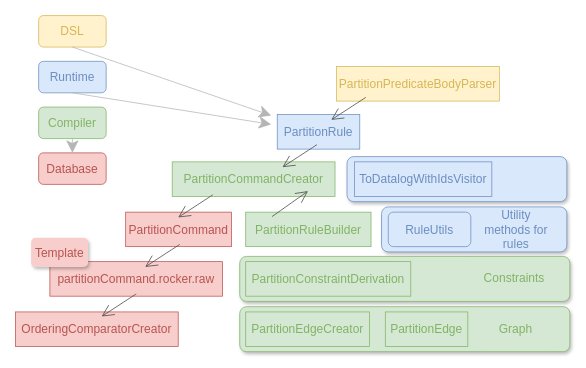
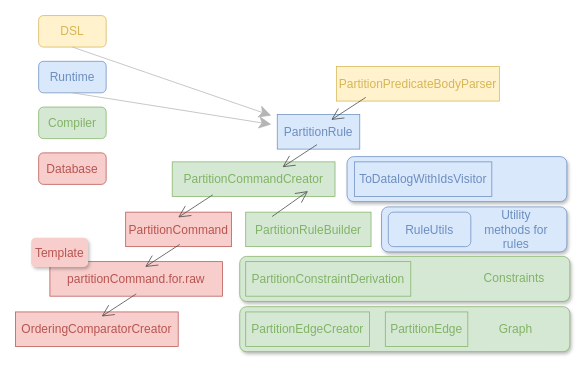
edge "Compiler" -> "Database": removed
node "partitionCommand.rocker.raw": label "partitionCommand.rocker.raw" -> "partitionCommand.for.raw"
